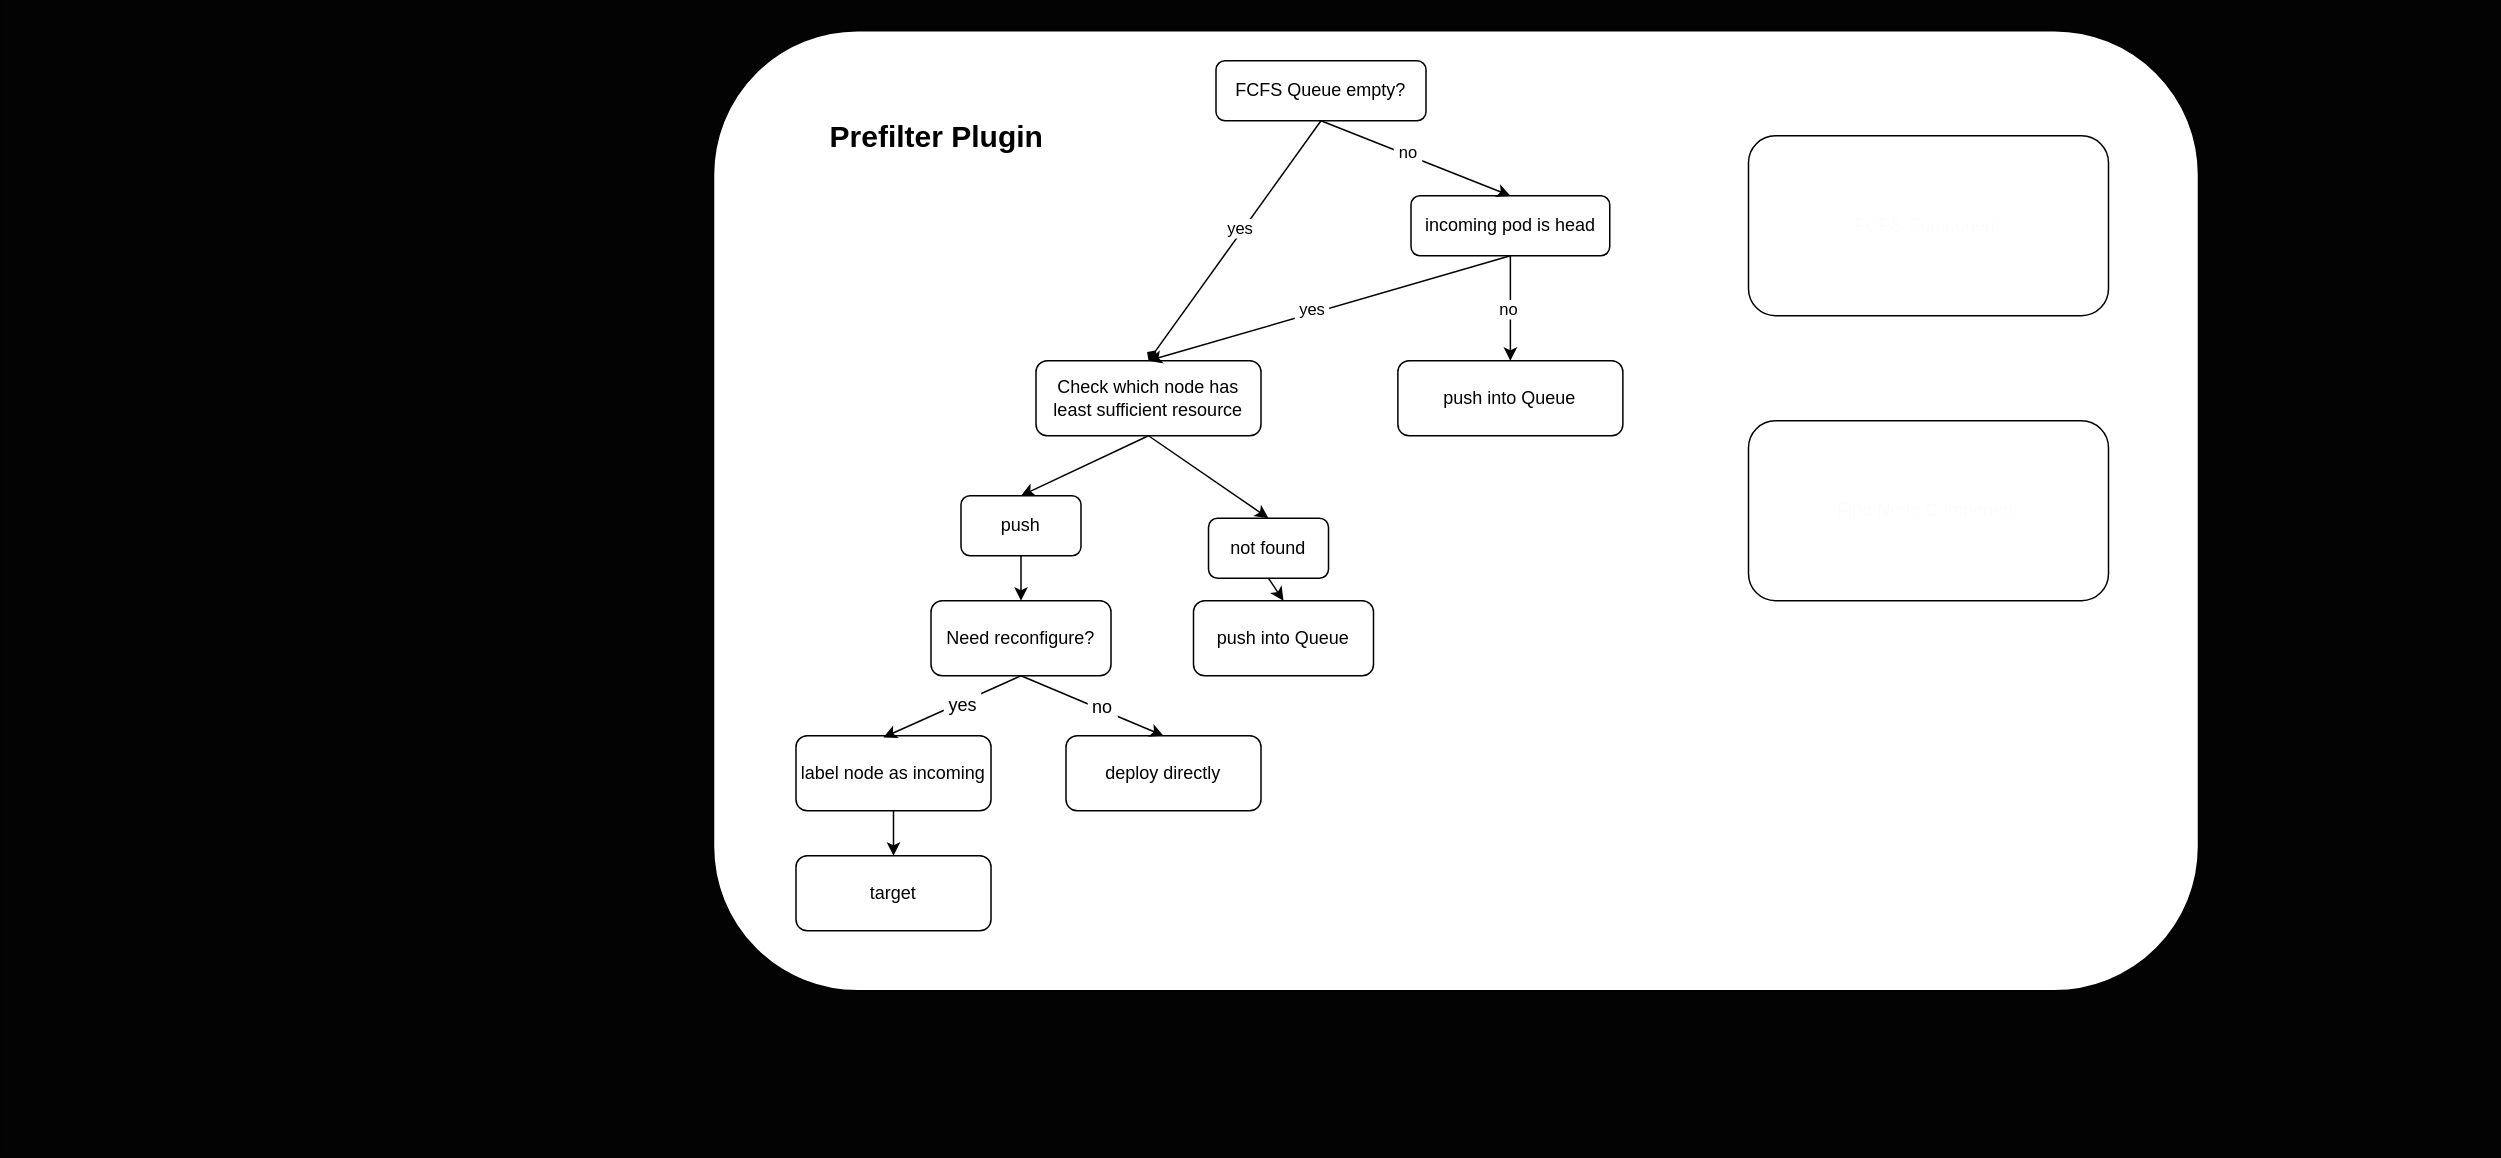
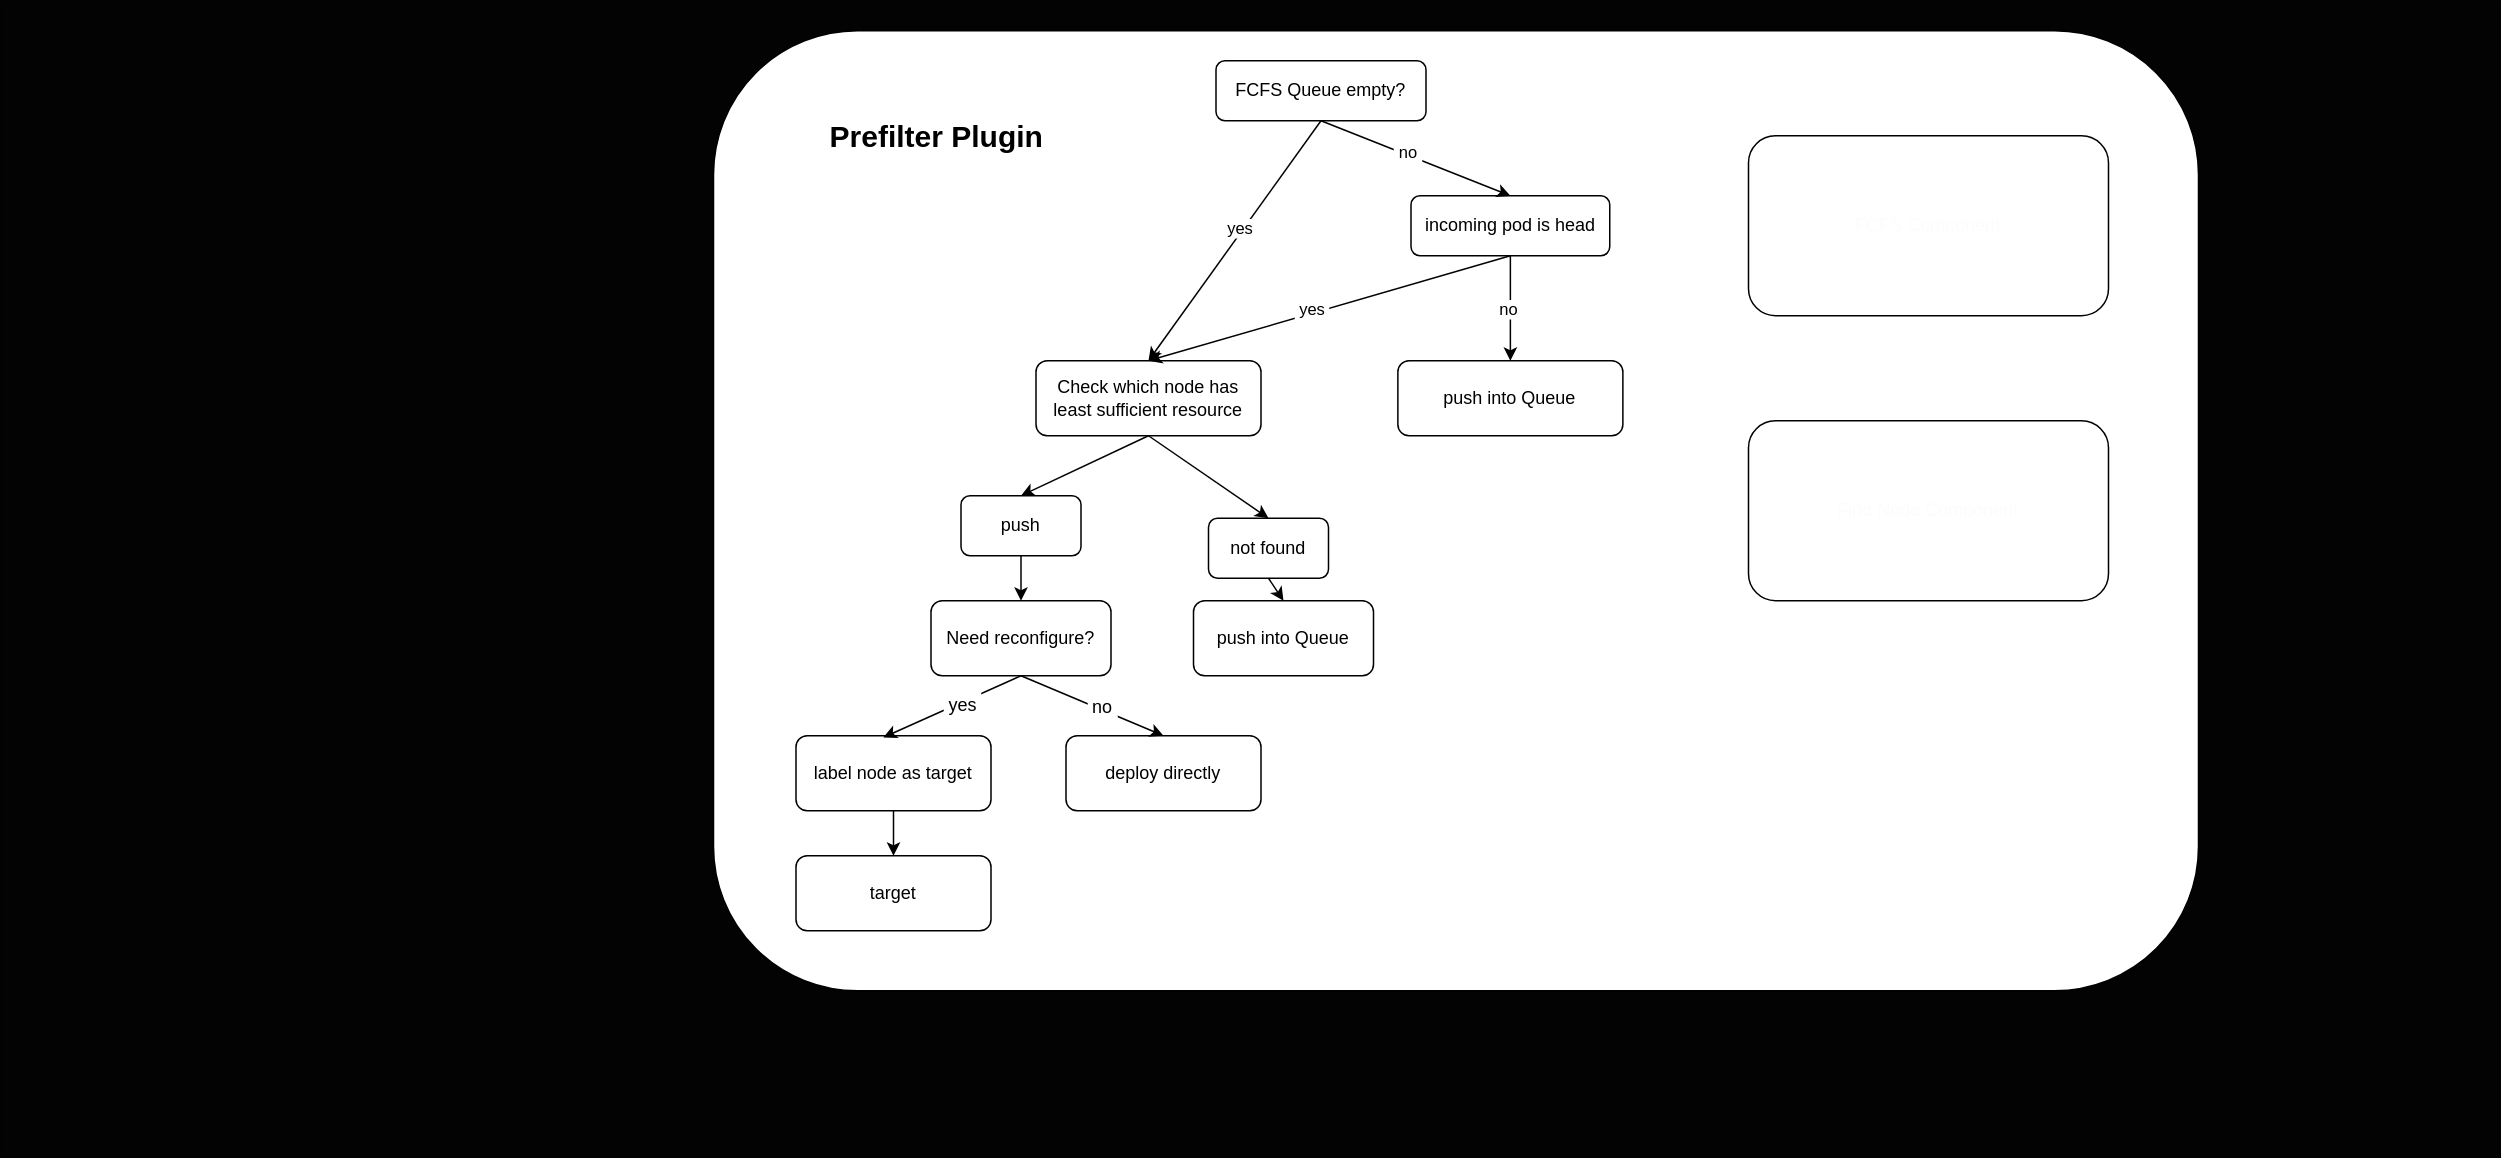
edge "FCFS Queue empty?" -> "Check which node has least sufficient resource": arrowhead diamond -> classic
node "label node as incoming": label "label node as incoming" -> "label node as target"
